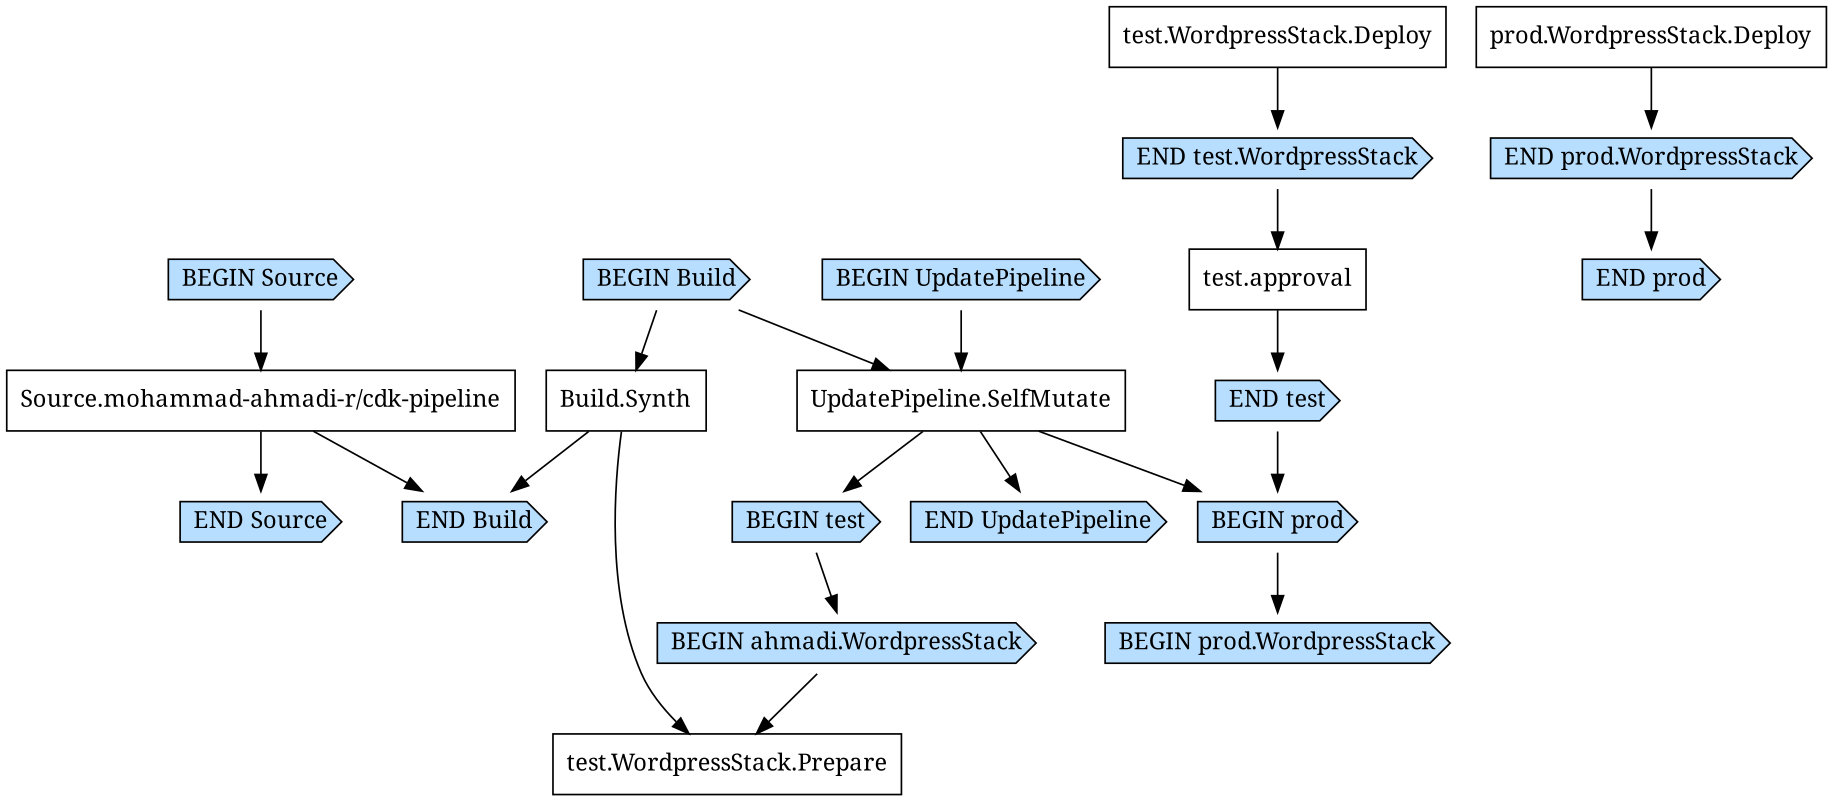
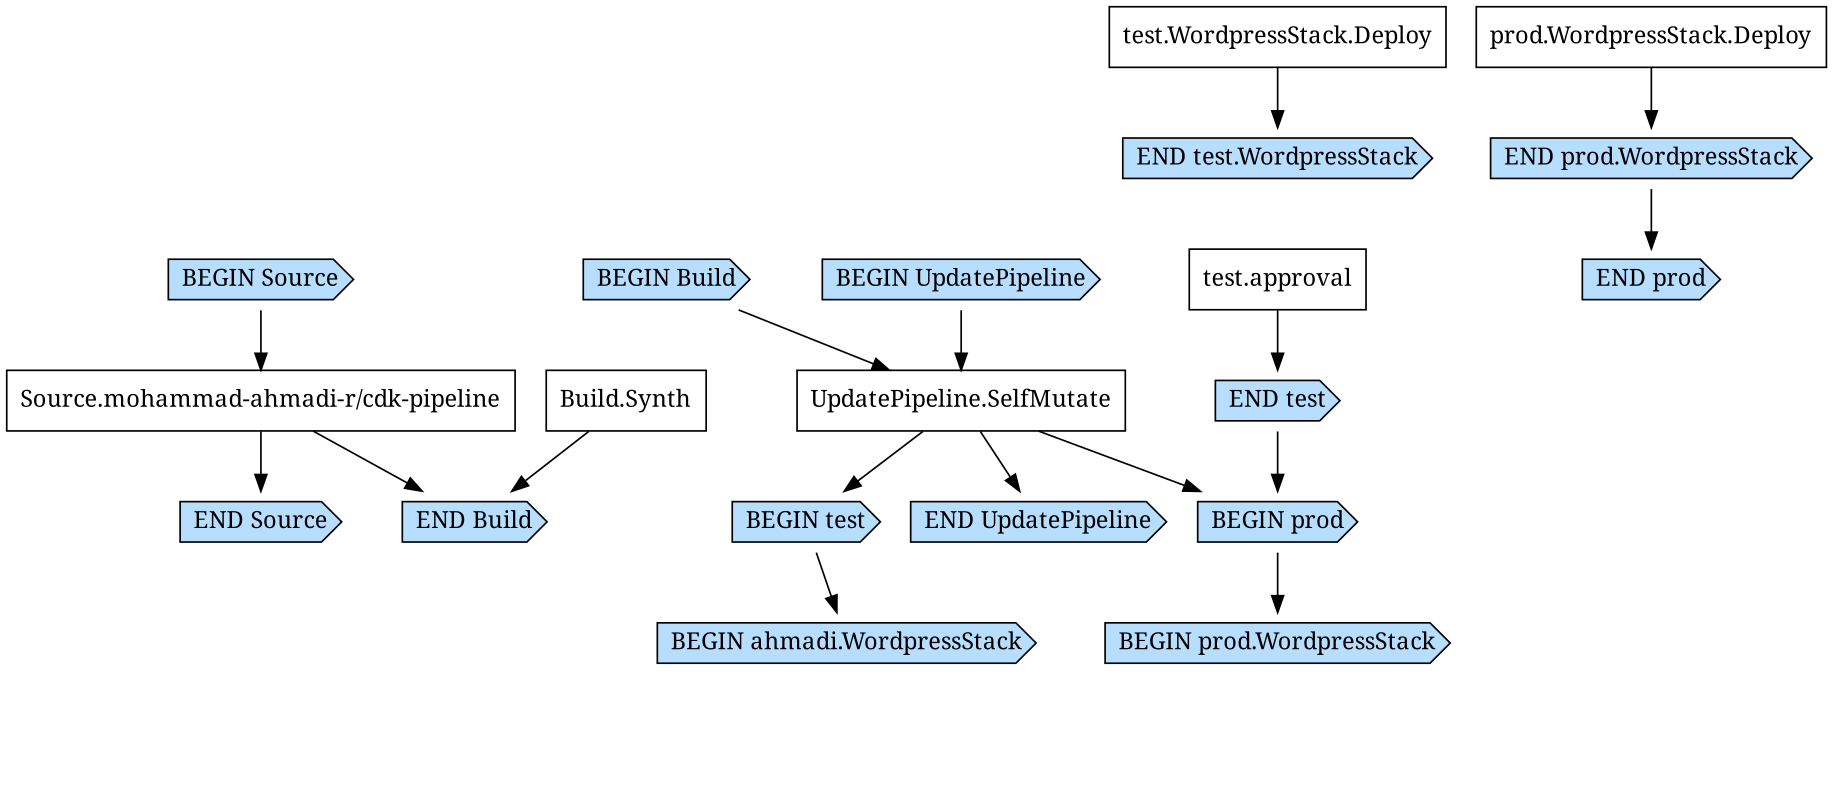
edge "END test.WordpressStack" -> "test.approval": removed
edge "BEGIN Build" -> "Build.Synth": removed
node "test.WordpressStack.Prepare": removed
